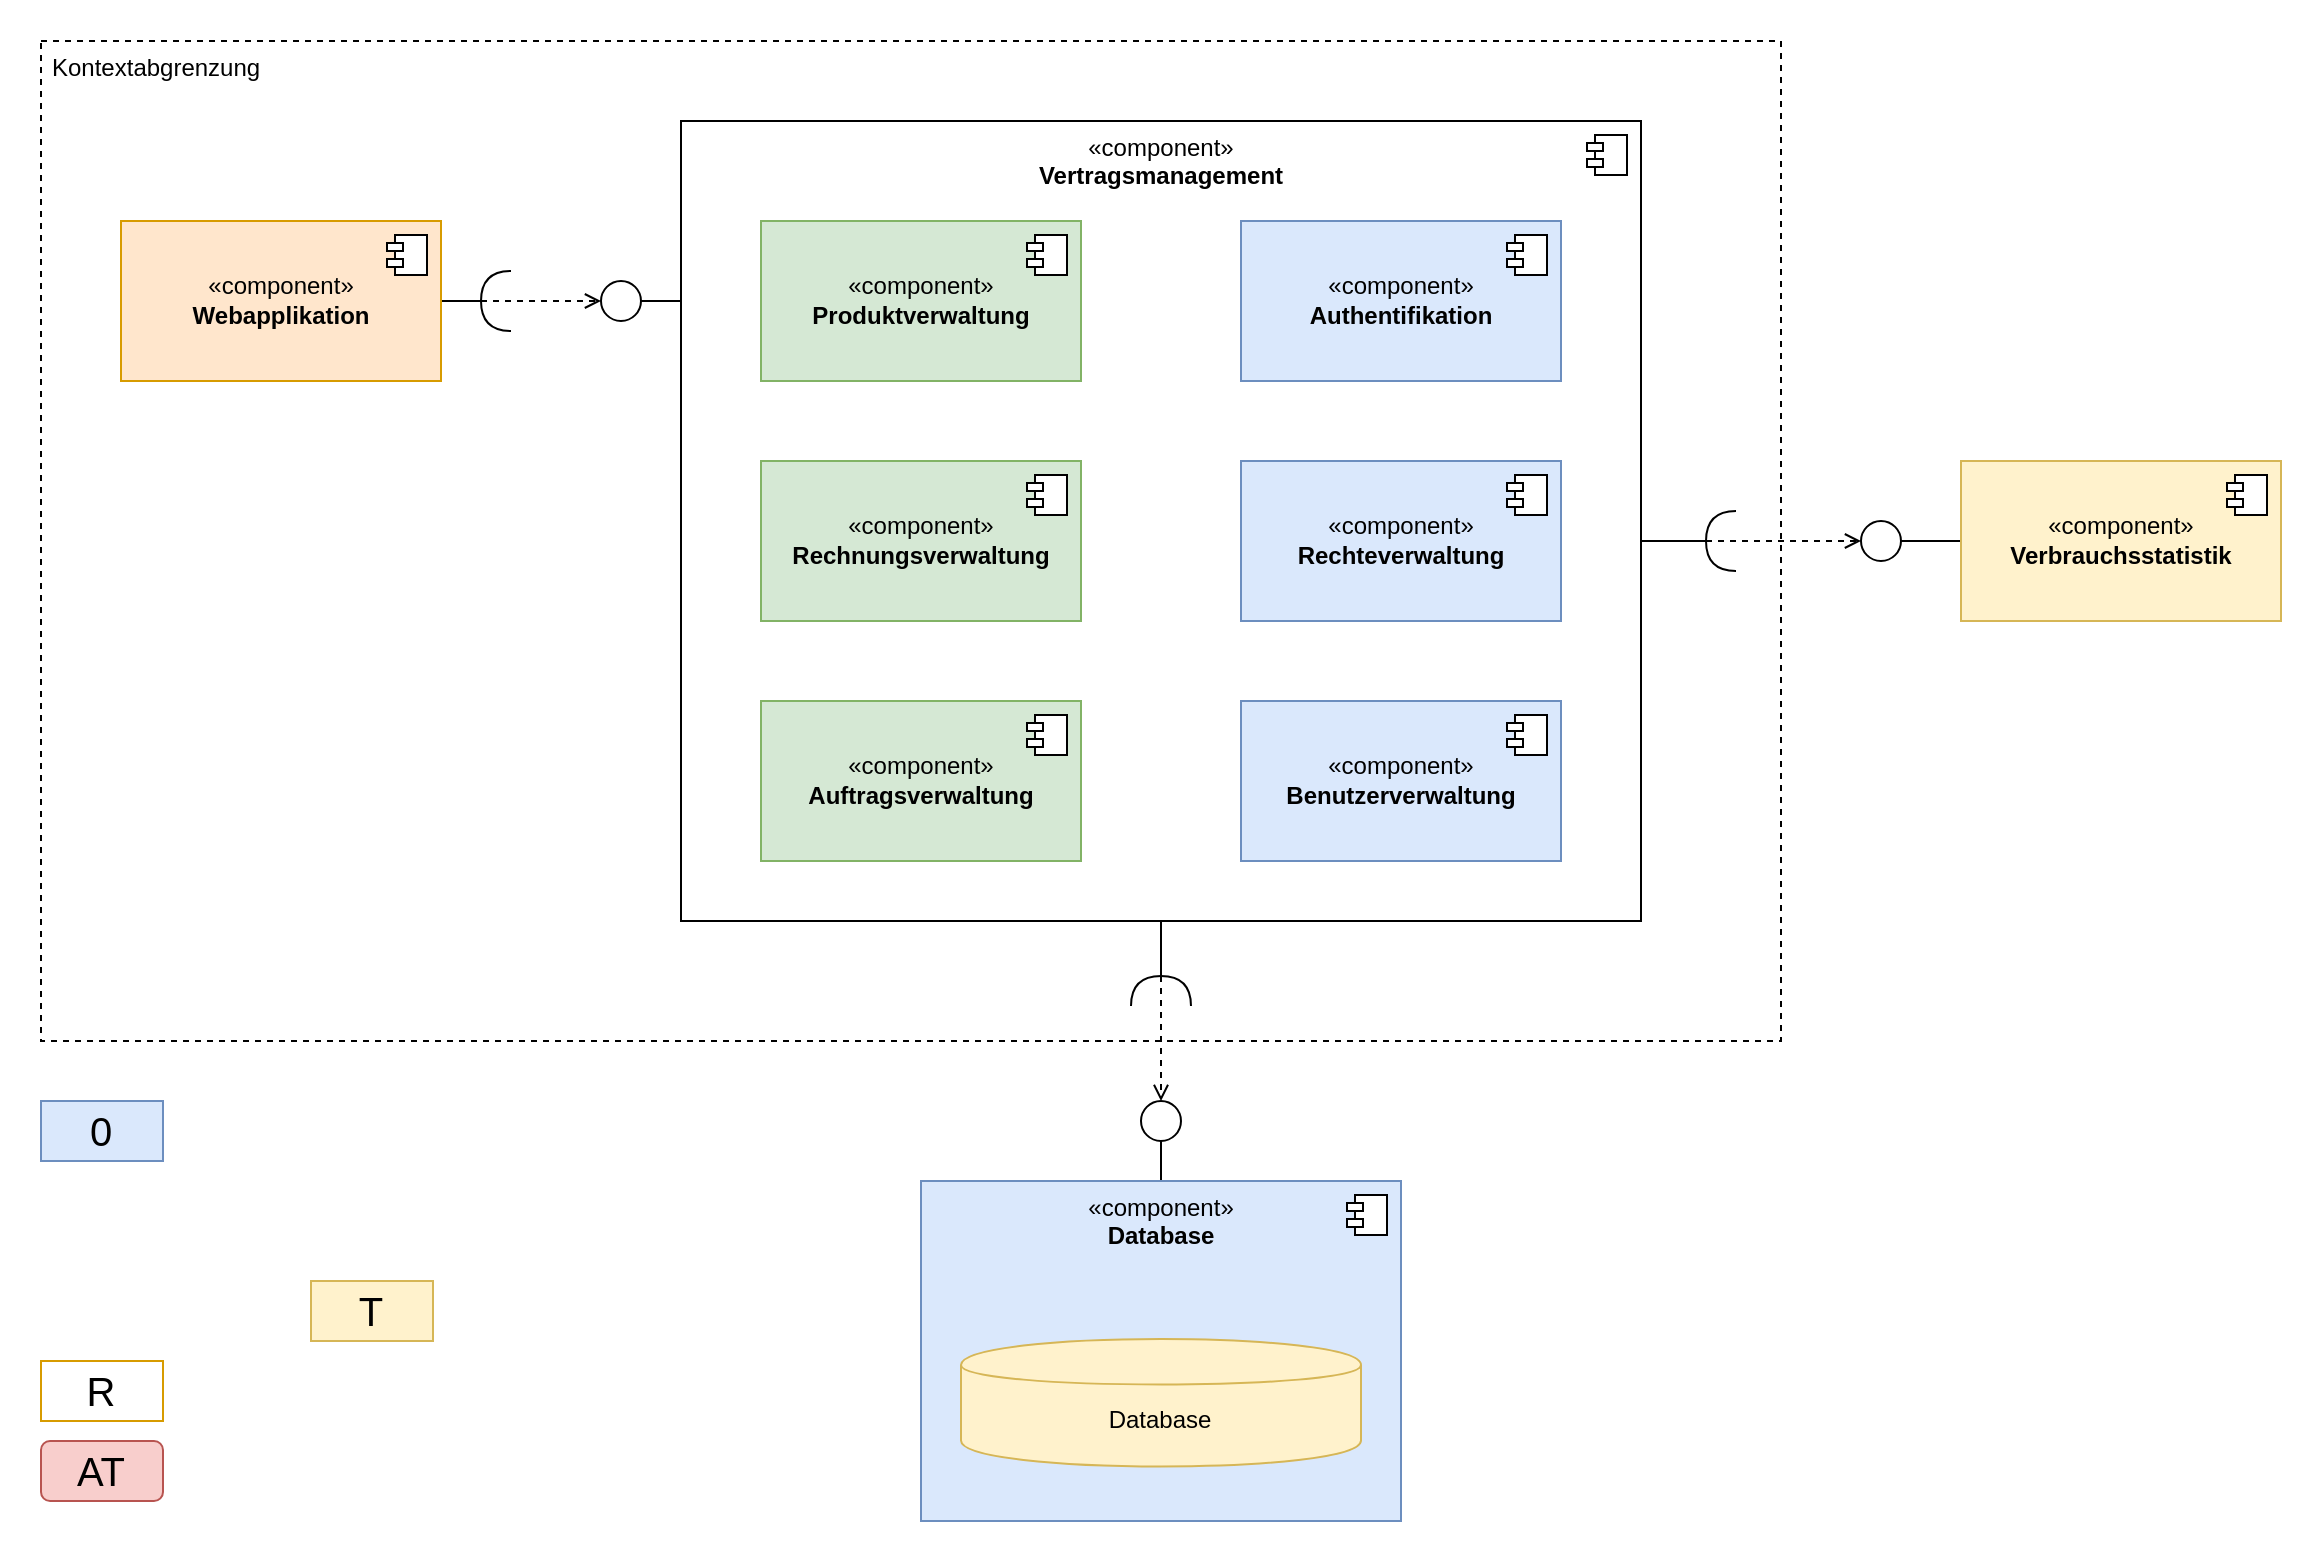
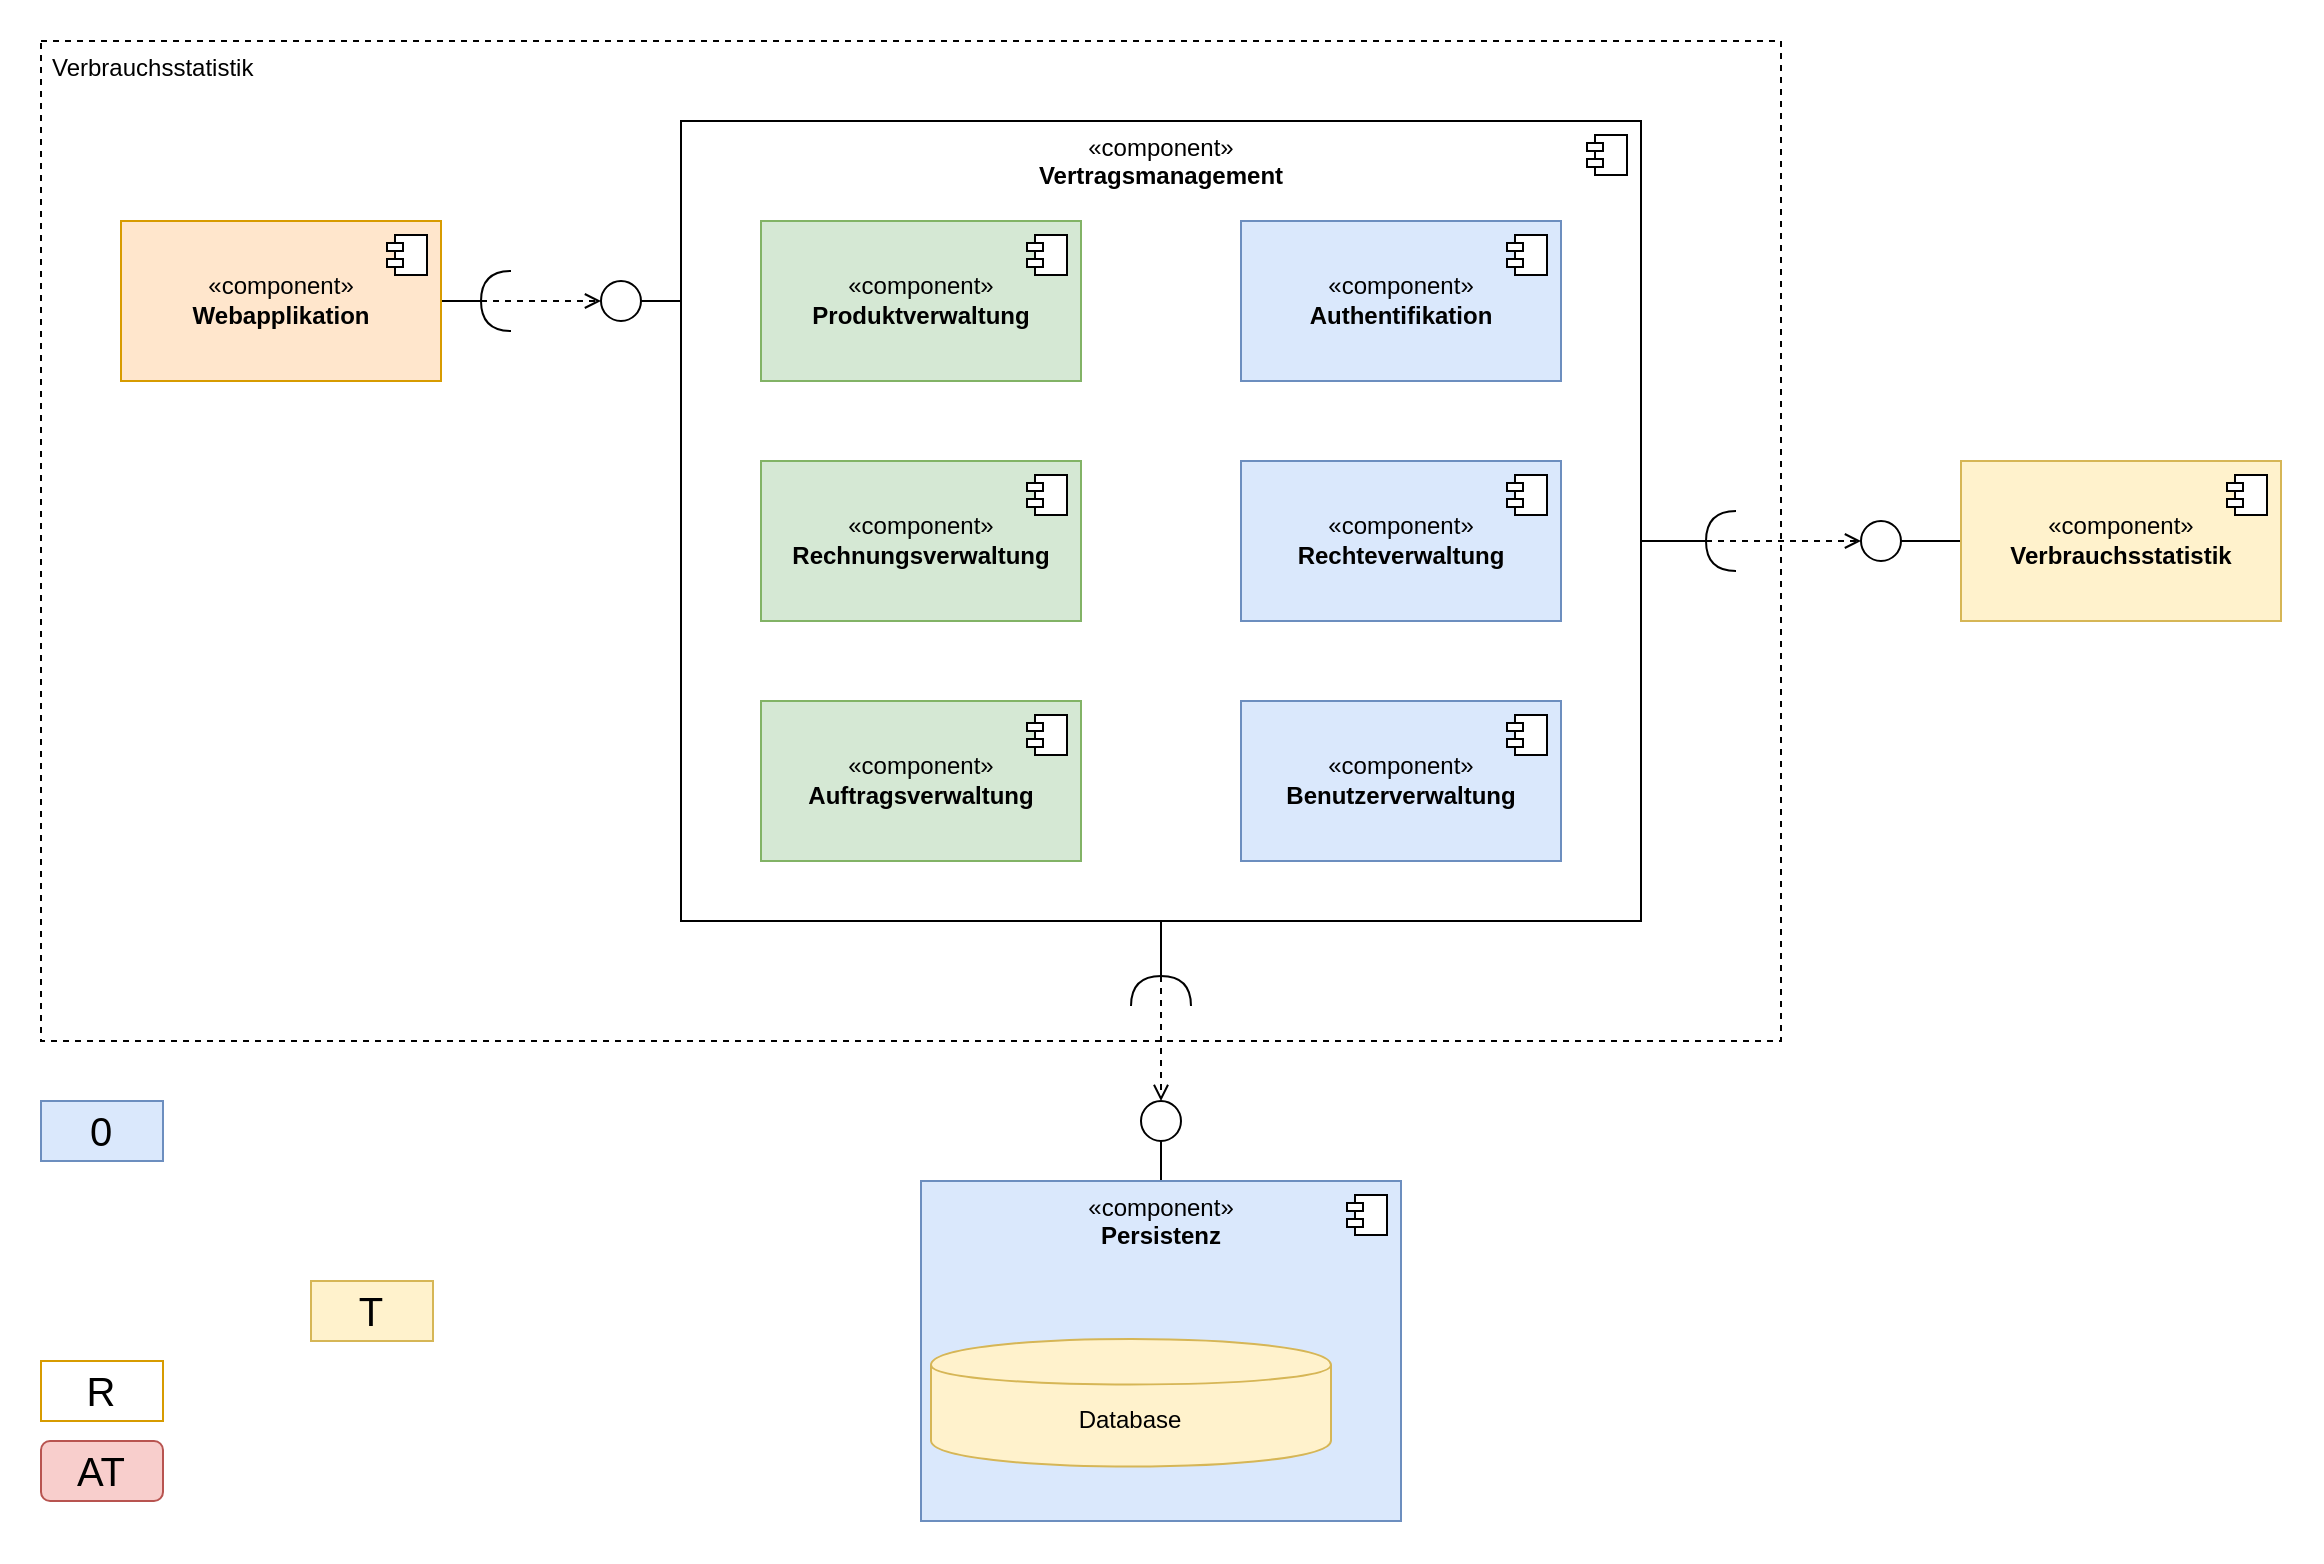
node "Kontextabgrenzung": label "Kontextabgrenzung" -> "Verbrauchsstatistik"
node "«component» Database": label "«component» Database" -> "«component» Persistenz"
node "Database": moved (1161, 1403) -> (1131, 1403)
